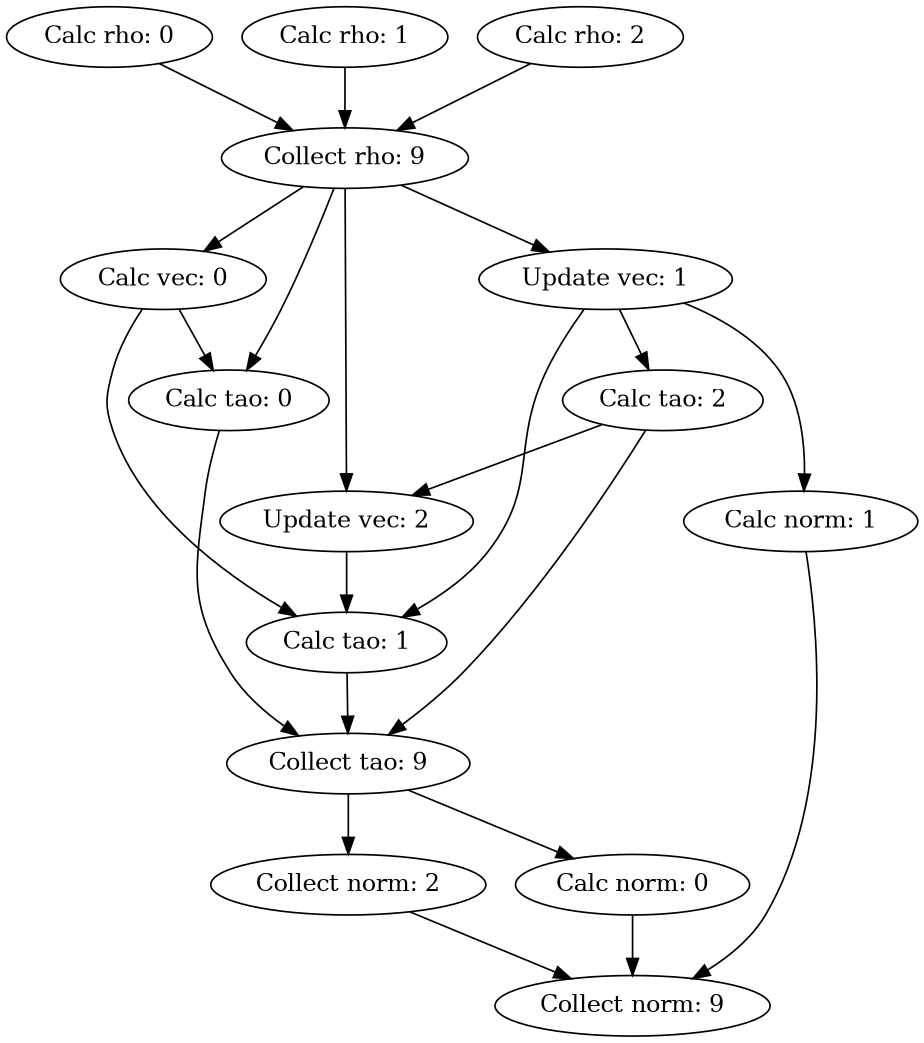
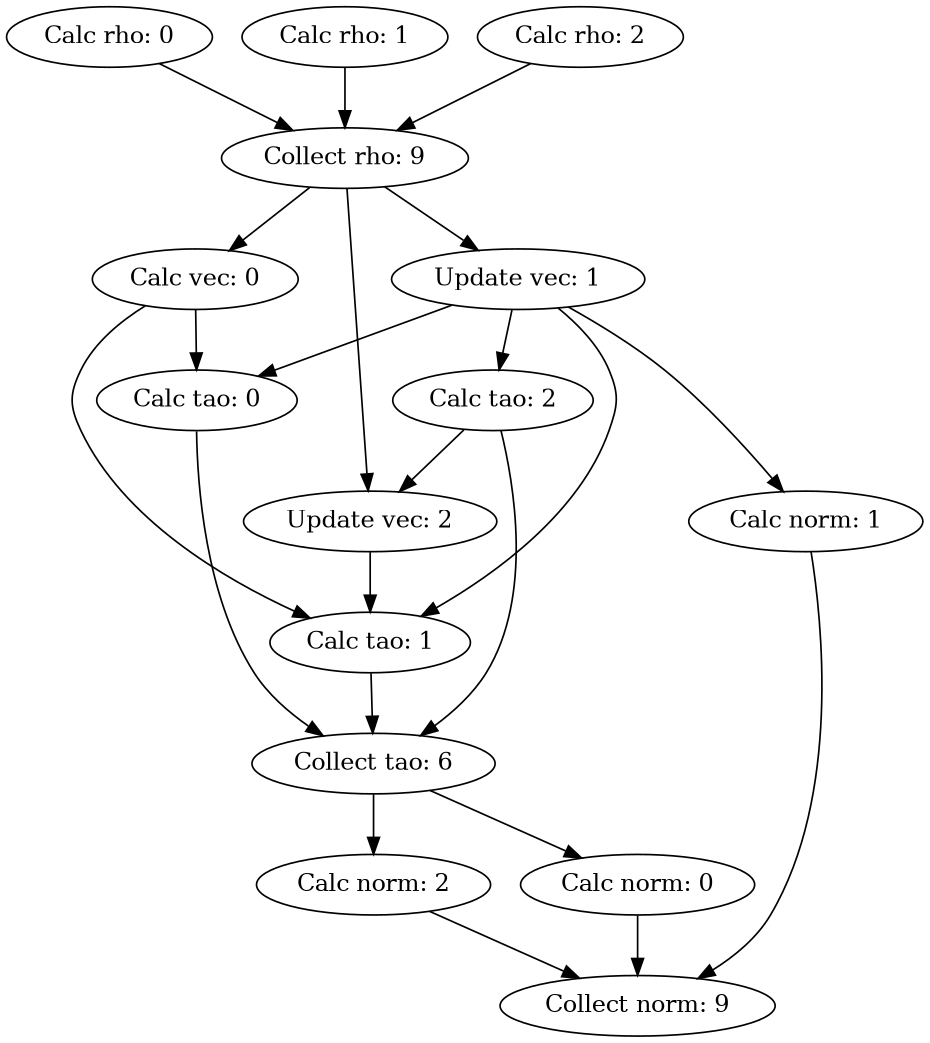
edge "Collect rho: 9" -> "Calc tao: 0": now "Update vec: 1" -> "Calc tao: 0"
node "Collect tao: 9": label "Collect tao: 9" -> "Collect tao: 6"
node "Collect norm: 2": label "Collect norm: 2" -> "Calc norm: 2"
